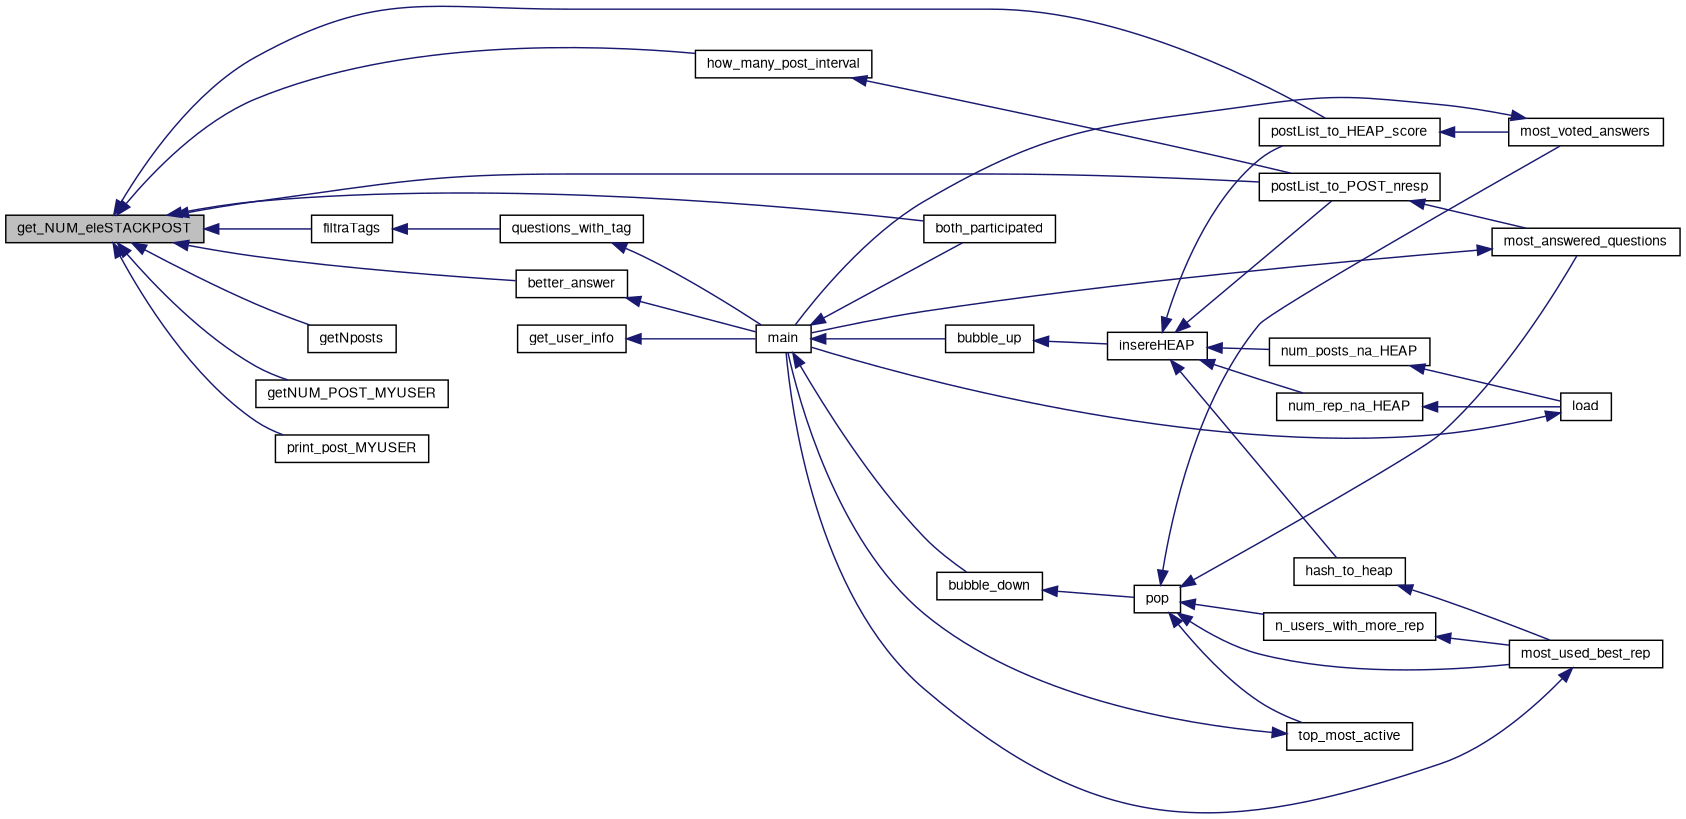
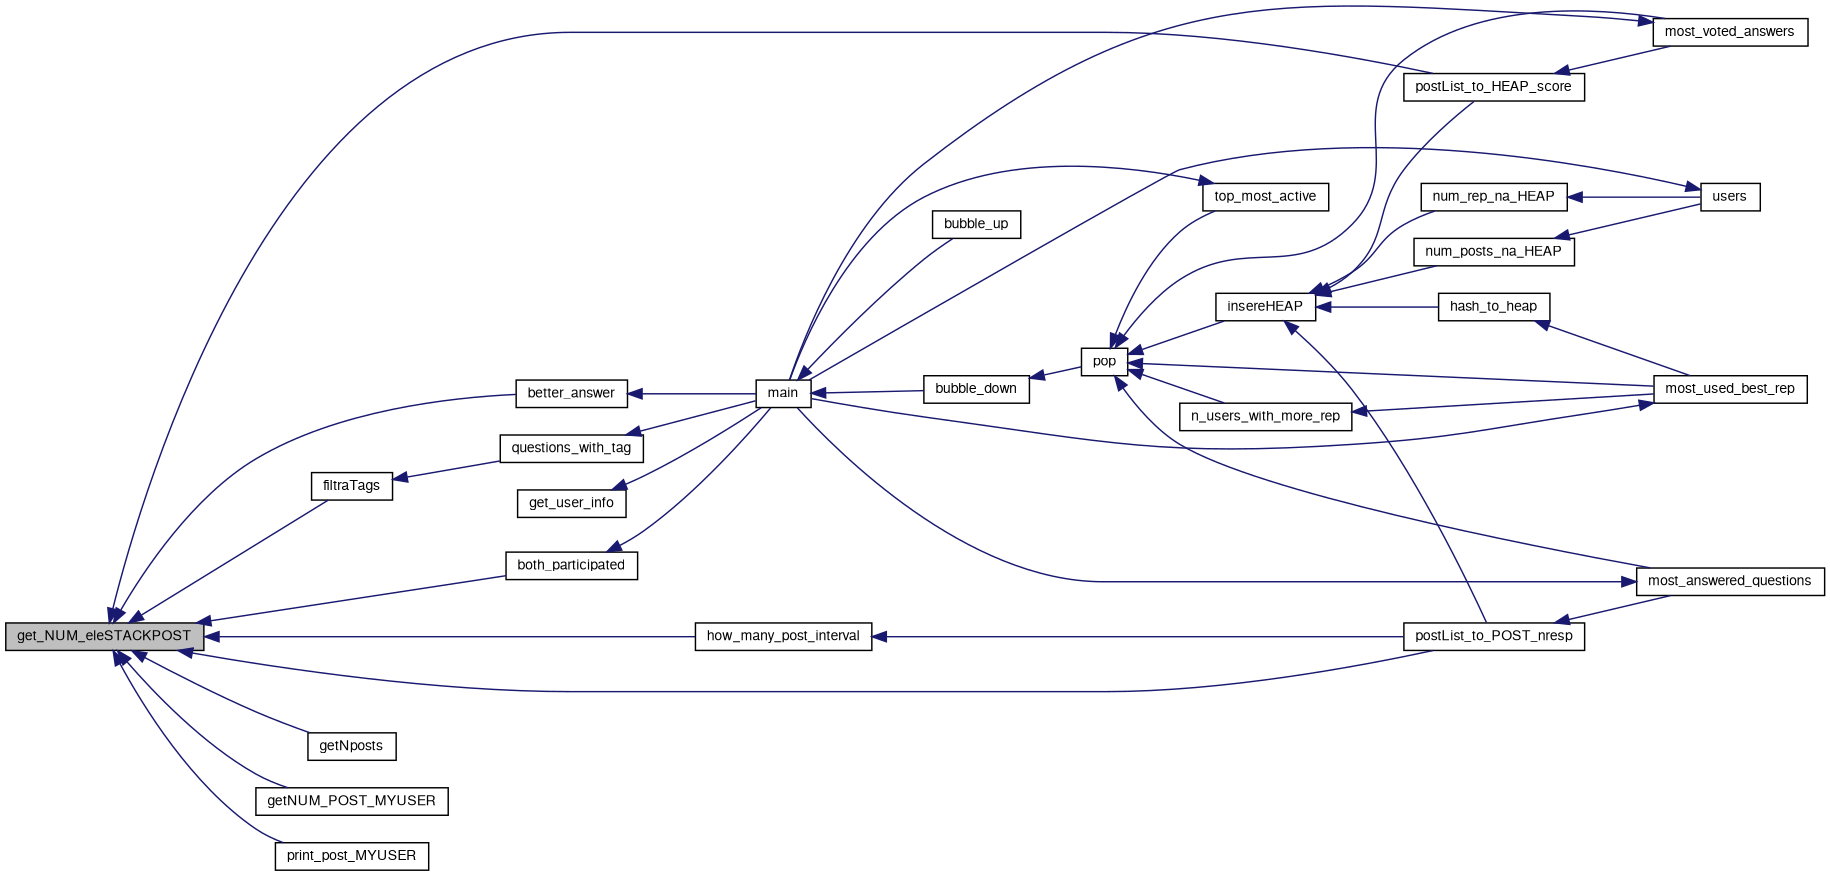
edge "both_participated" -> "main": reversed
edge "insereHEAP" -> "bubble_up": now "insereHEAP" -> "pop"
node "load": label "load" -> "users"
